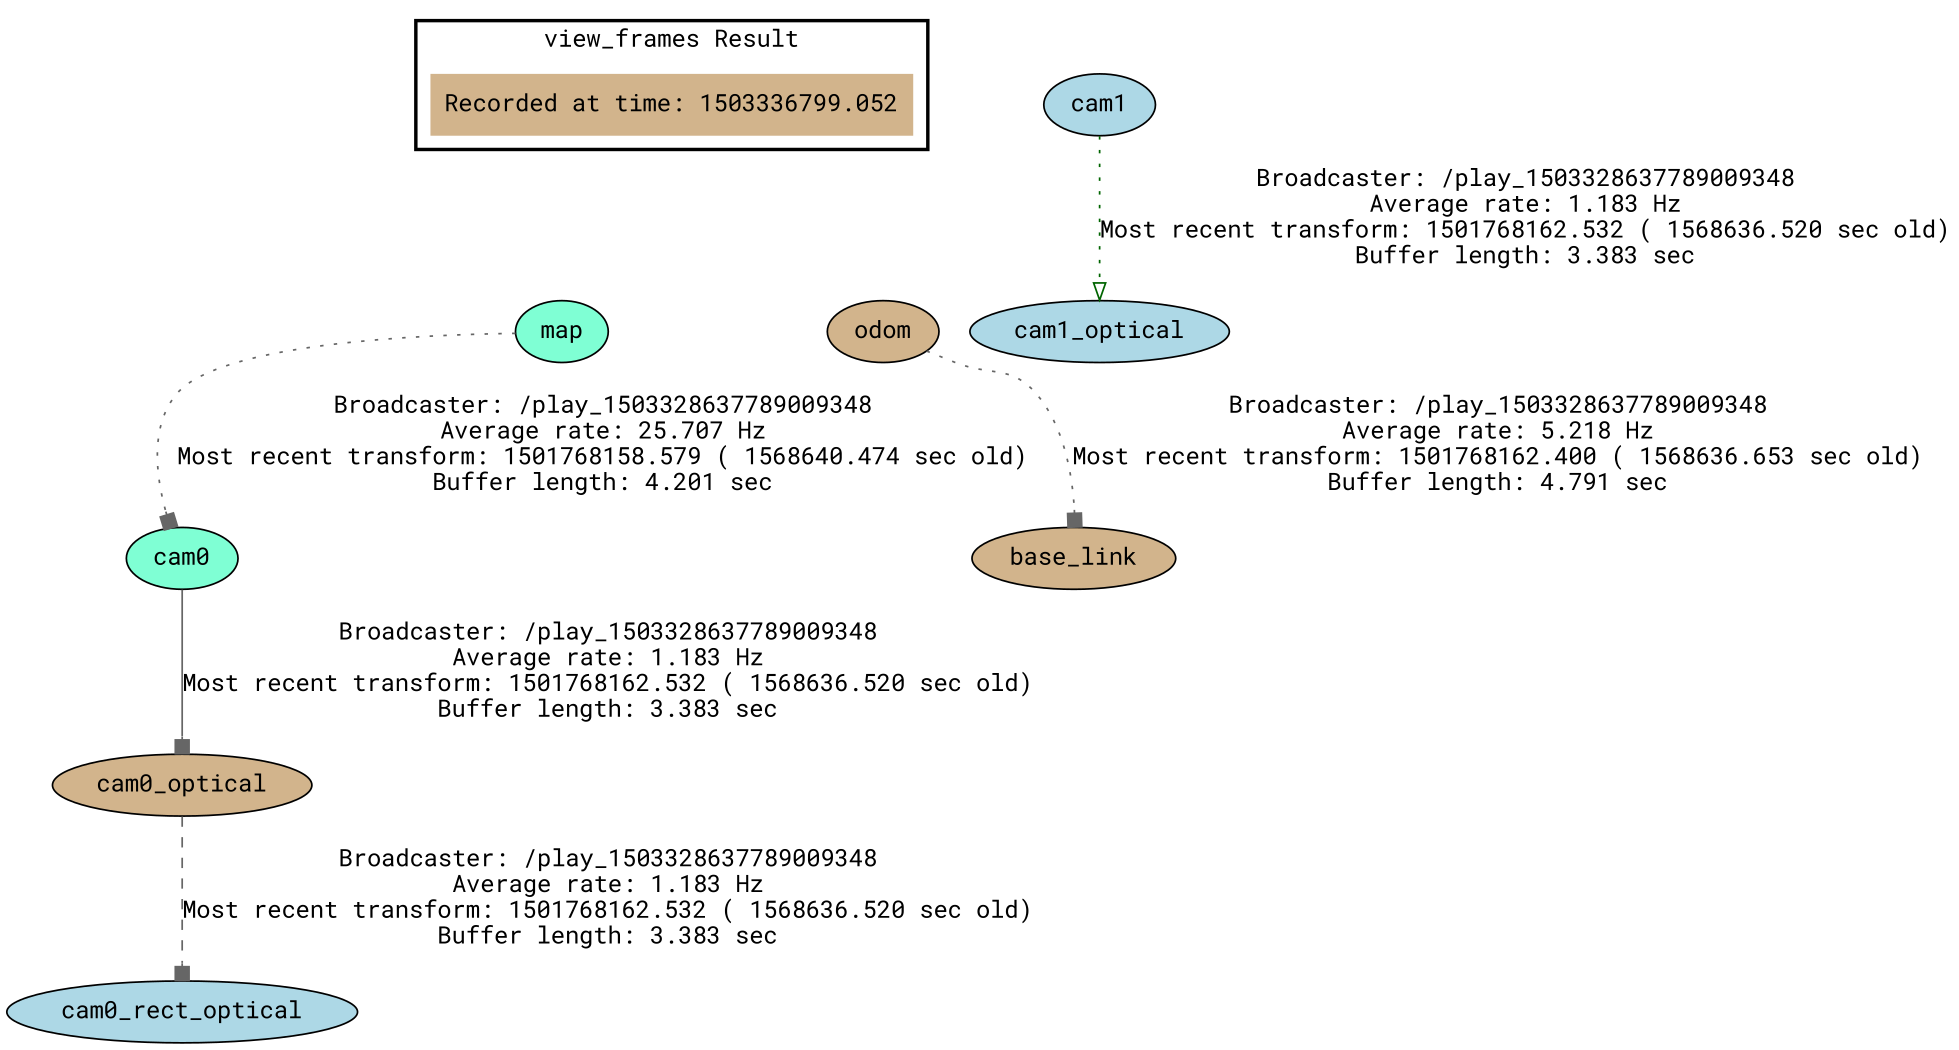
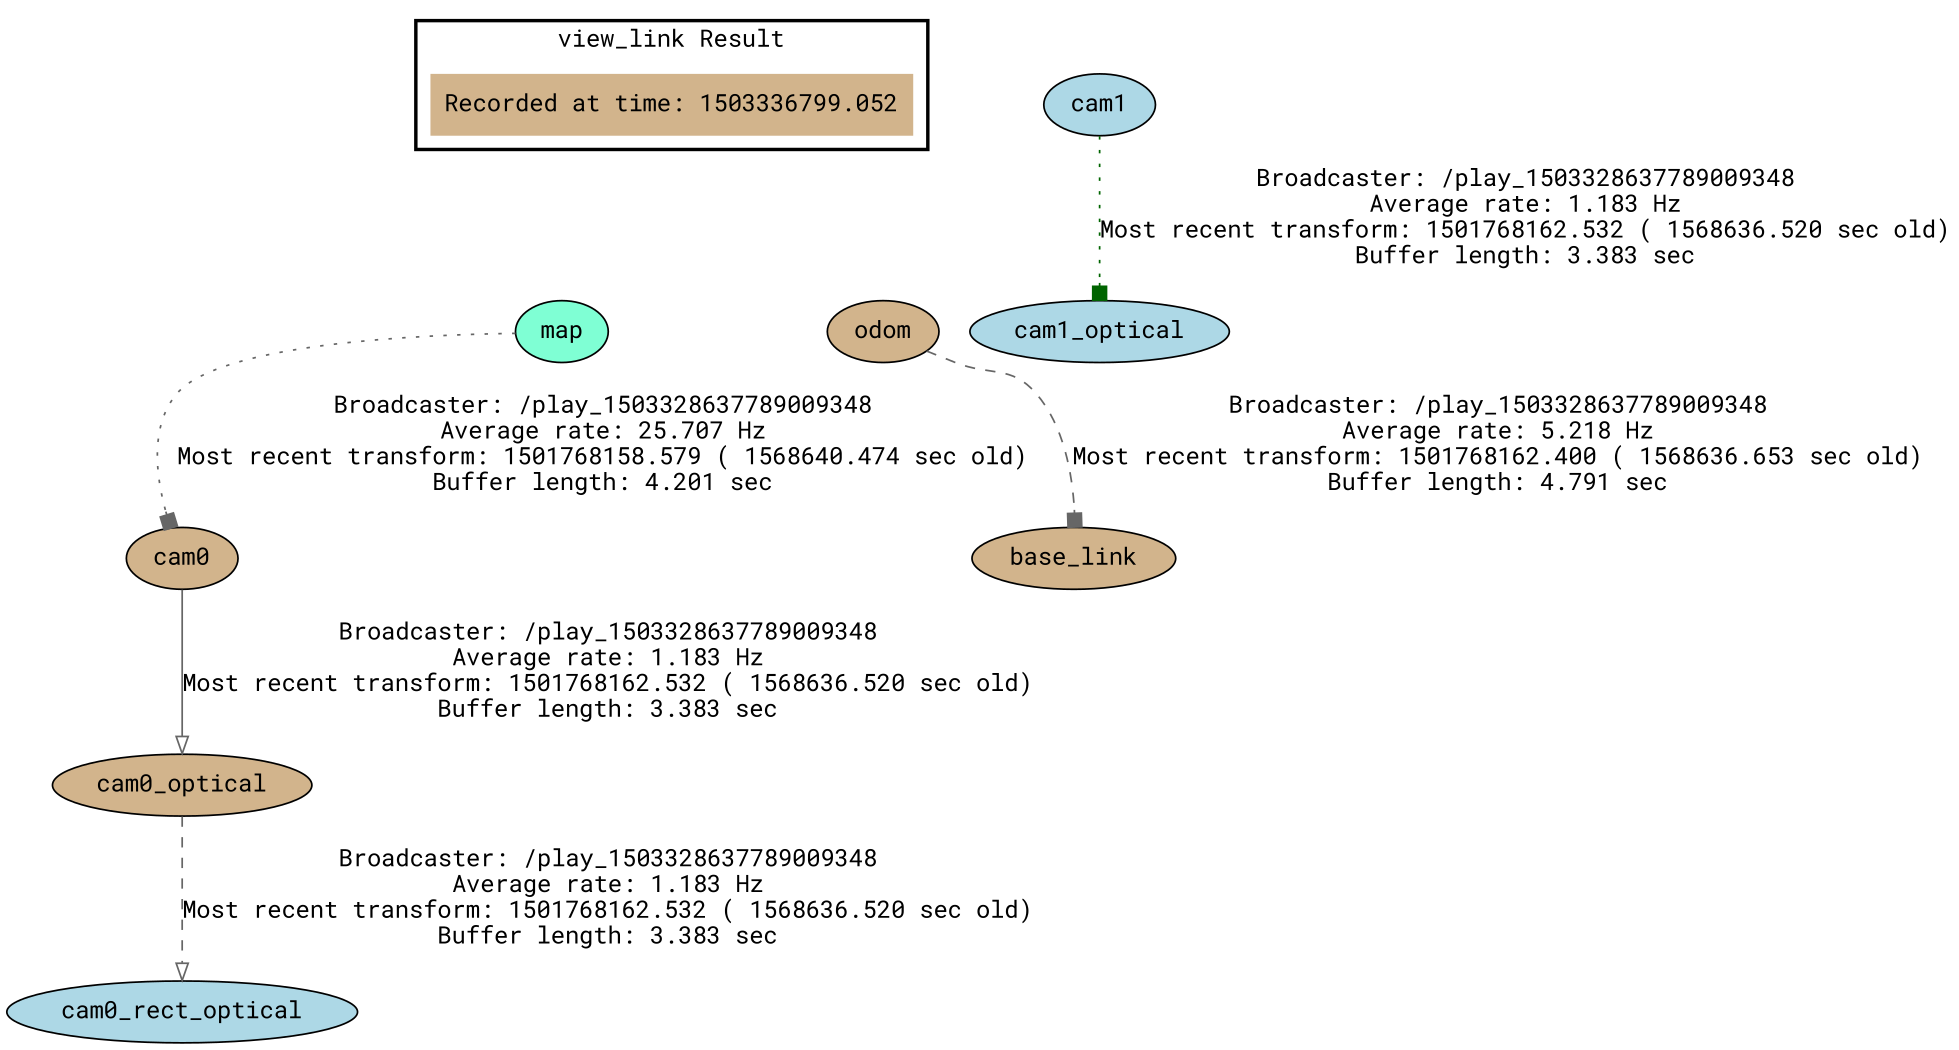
cluster "view_frames Result": label "view_frames Result" -> "view_link Result"
edge "cam1" -> "cam1_optical": arrowhead onormal -> box
edge "odom" -> "base_link": style dotted -> dashed
node "cam0": fillcolor aquamarine -> tan
edge "cam0" -> "cam0_optical": arrowhead box -> onormal
edge "cam0_optical" -> "cam0_rect_optical": arrowhead box -> onormal
